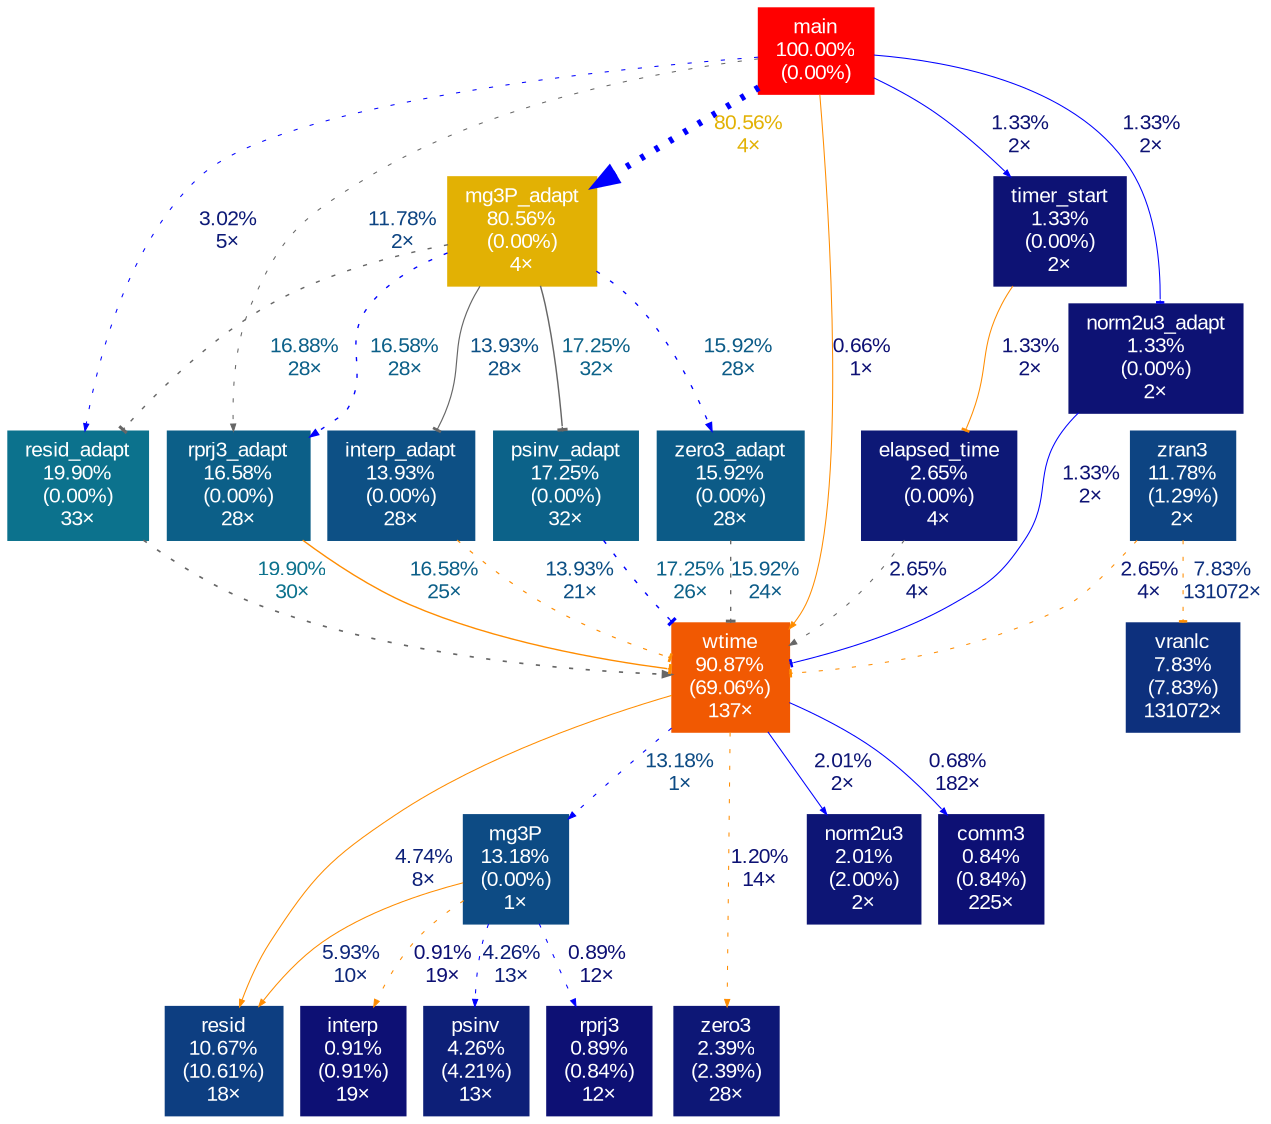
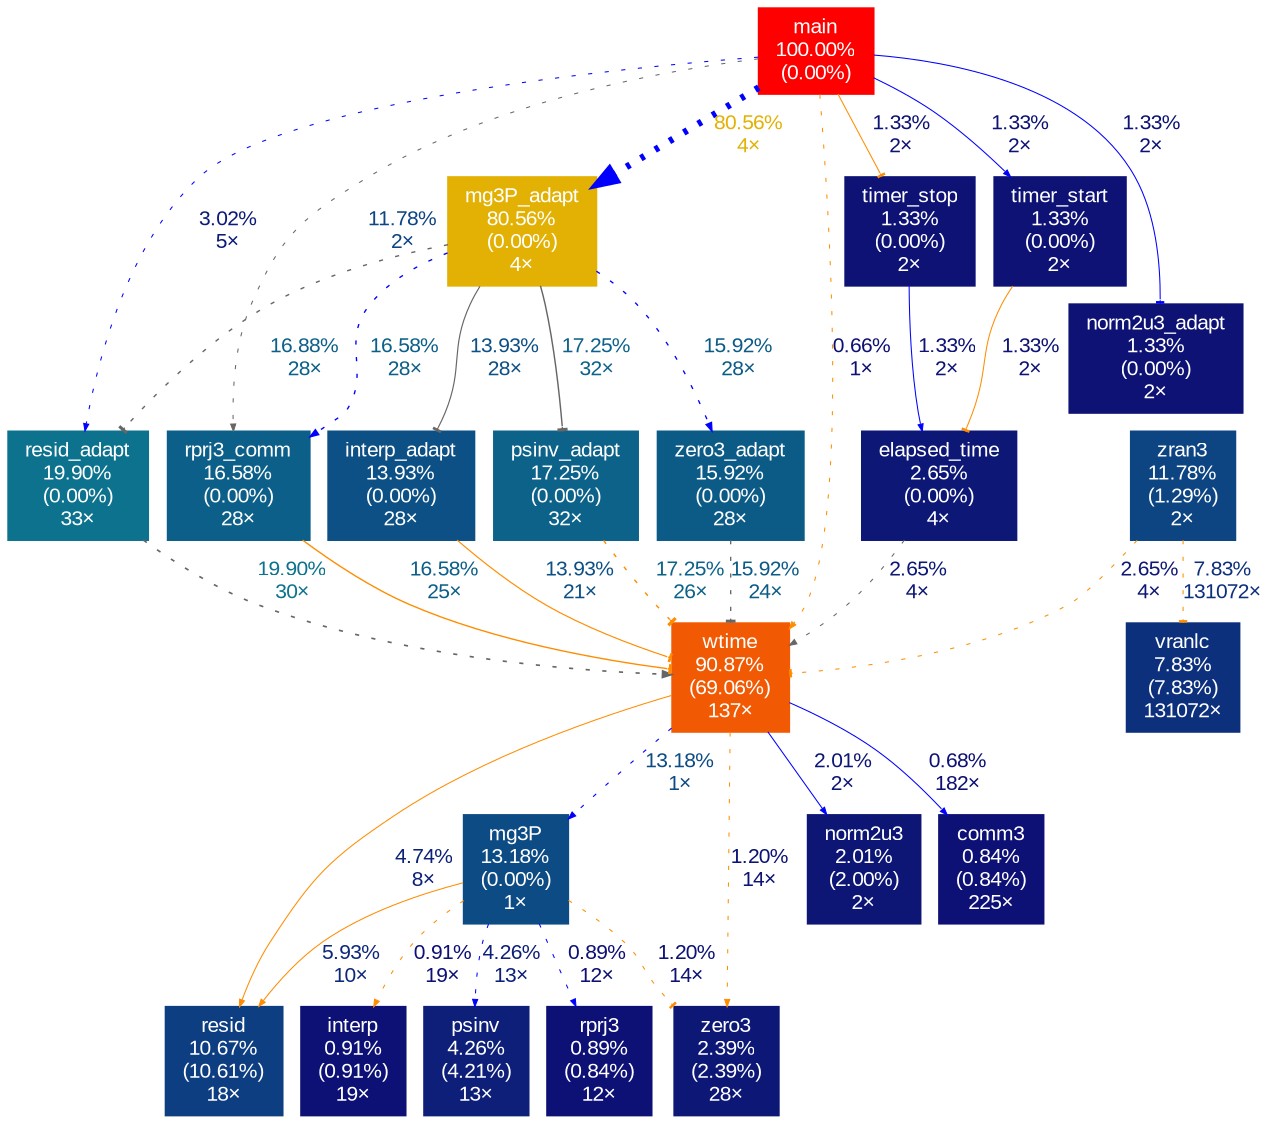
node "timer_stop 1.33% (0.00%) 2×": added
edge "main 100.00% (0.00%)" -> "wtime 90.87% (69.06%) 137×": style solid -> dotted
node "rprj3_adapt 16.58% (0.00%) 28×": label "rprj3_adapt 16.58% (0.00%) 28×" -> "rprj3_comm 16.58% (0.00%) 28×"
edge "psinv_adapt 17.25% (0.00%) 32×" -> "wtime 90.87% (69.06%) 137×": color blue -> darkorange
edge "norm2u3_adapt 1.33% (0.00%) 2×" -> "wtime 90.87% (69.06%) 137×": removed, label "1.33% 2×"
edge "interp_adapt 13.93% (0.00%) 28×" -> "wtime 90.87% (69.06%) 137×": style dotted -> solid
edge "mg3P 13.18% (0.00%) 1×" -> "zero3 2.39% (2.39%) 28×": added, label "1.20% 14×"
